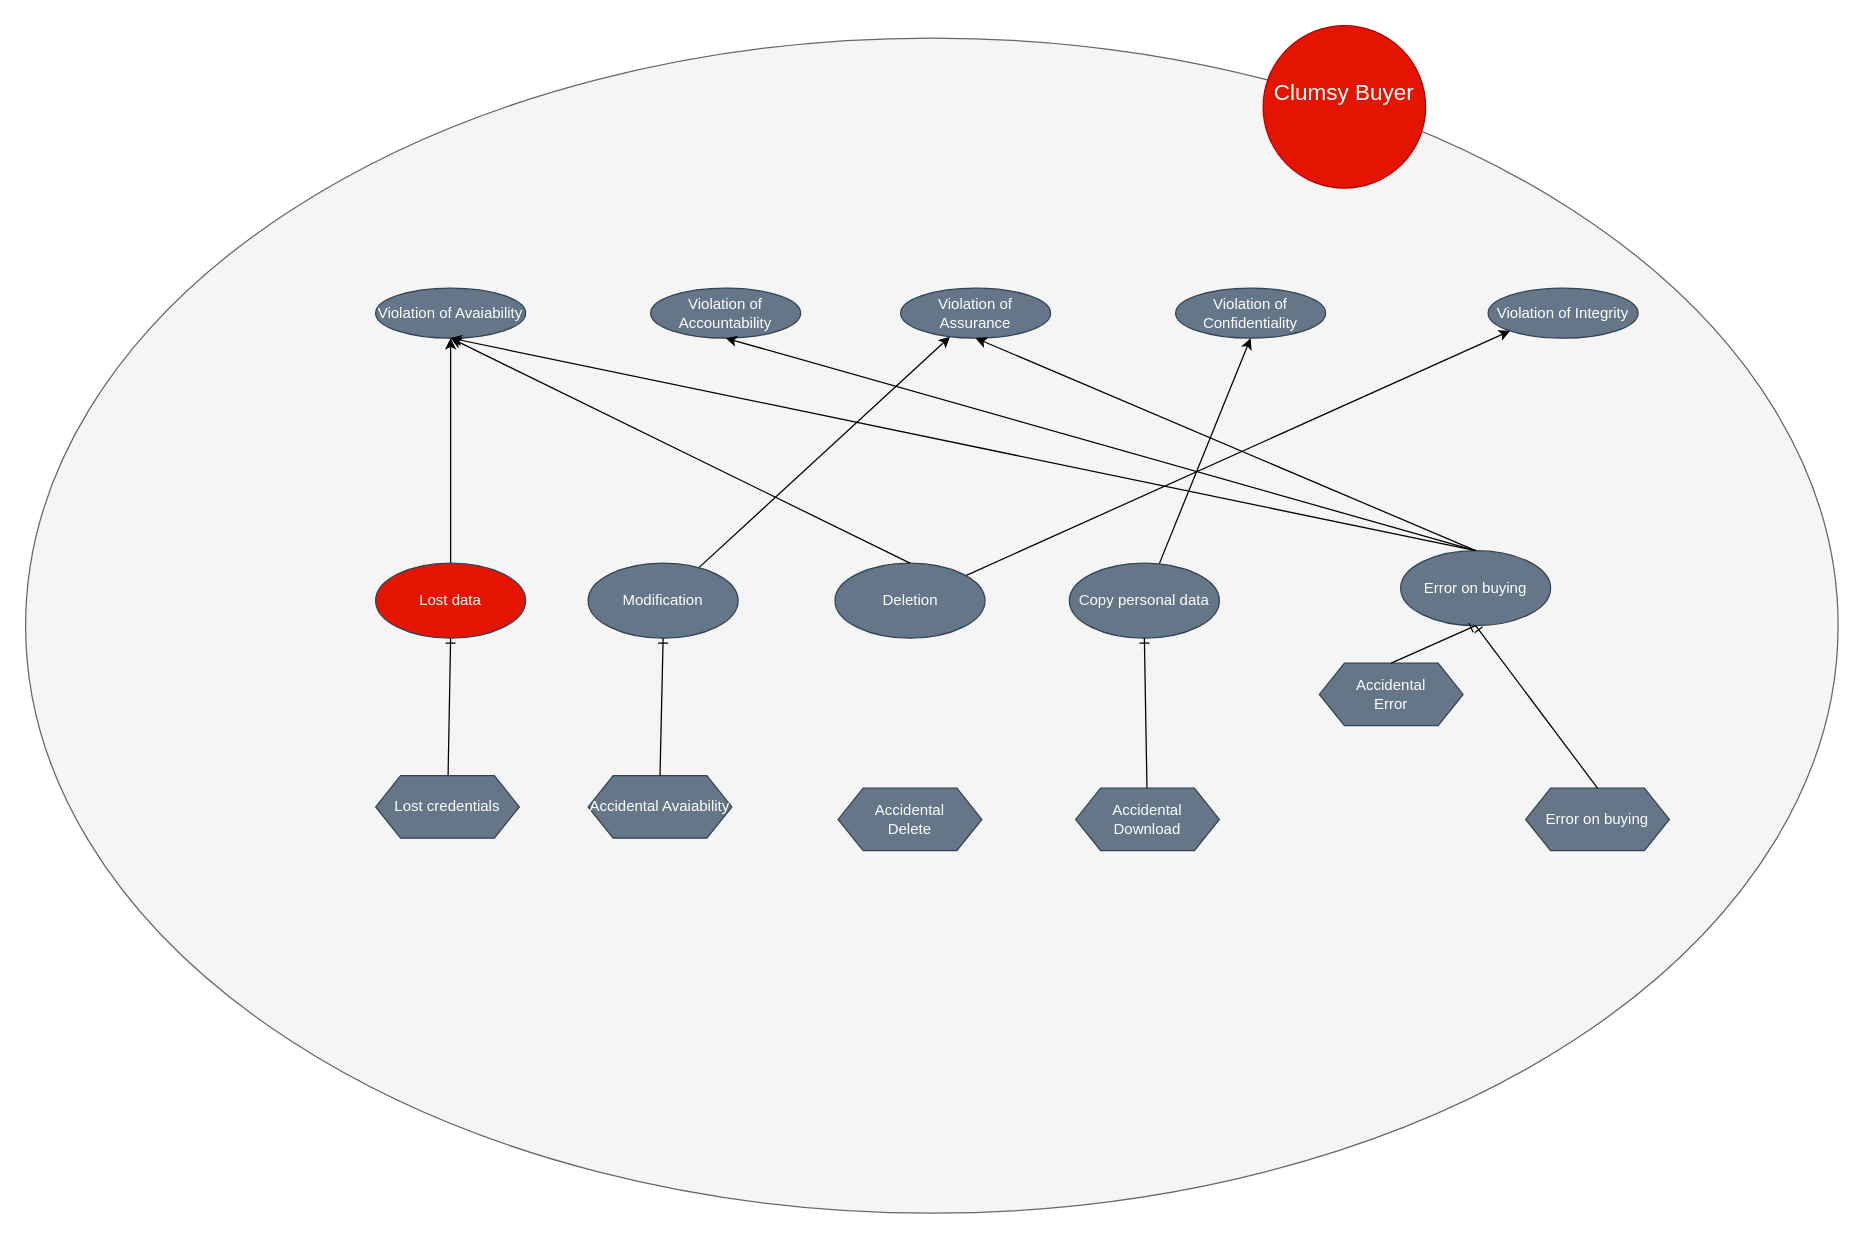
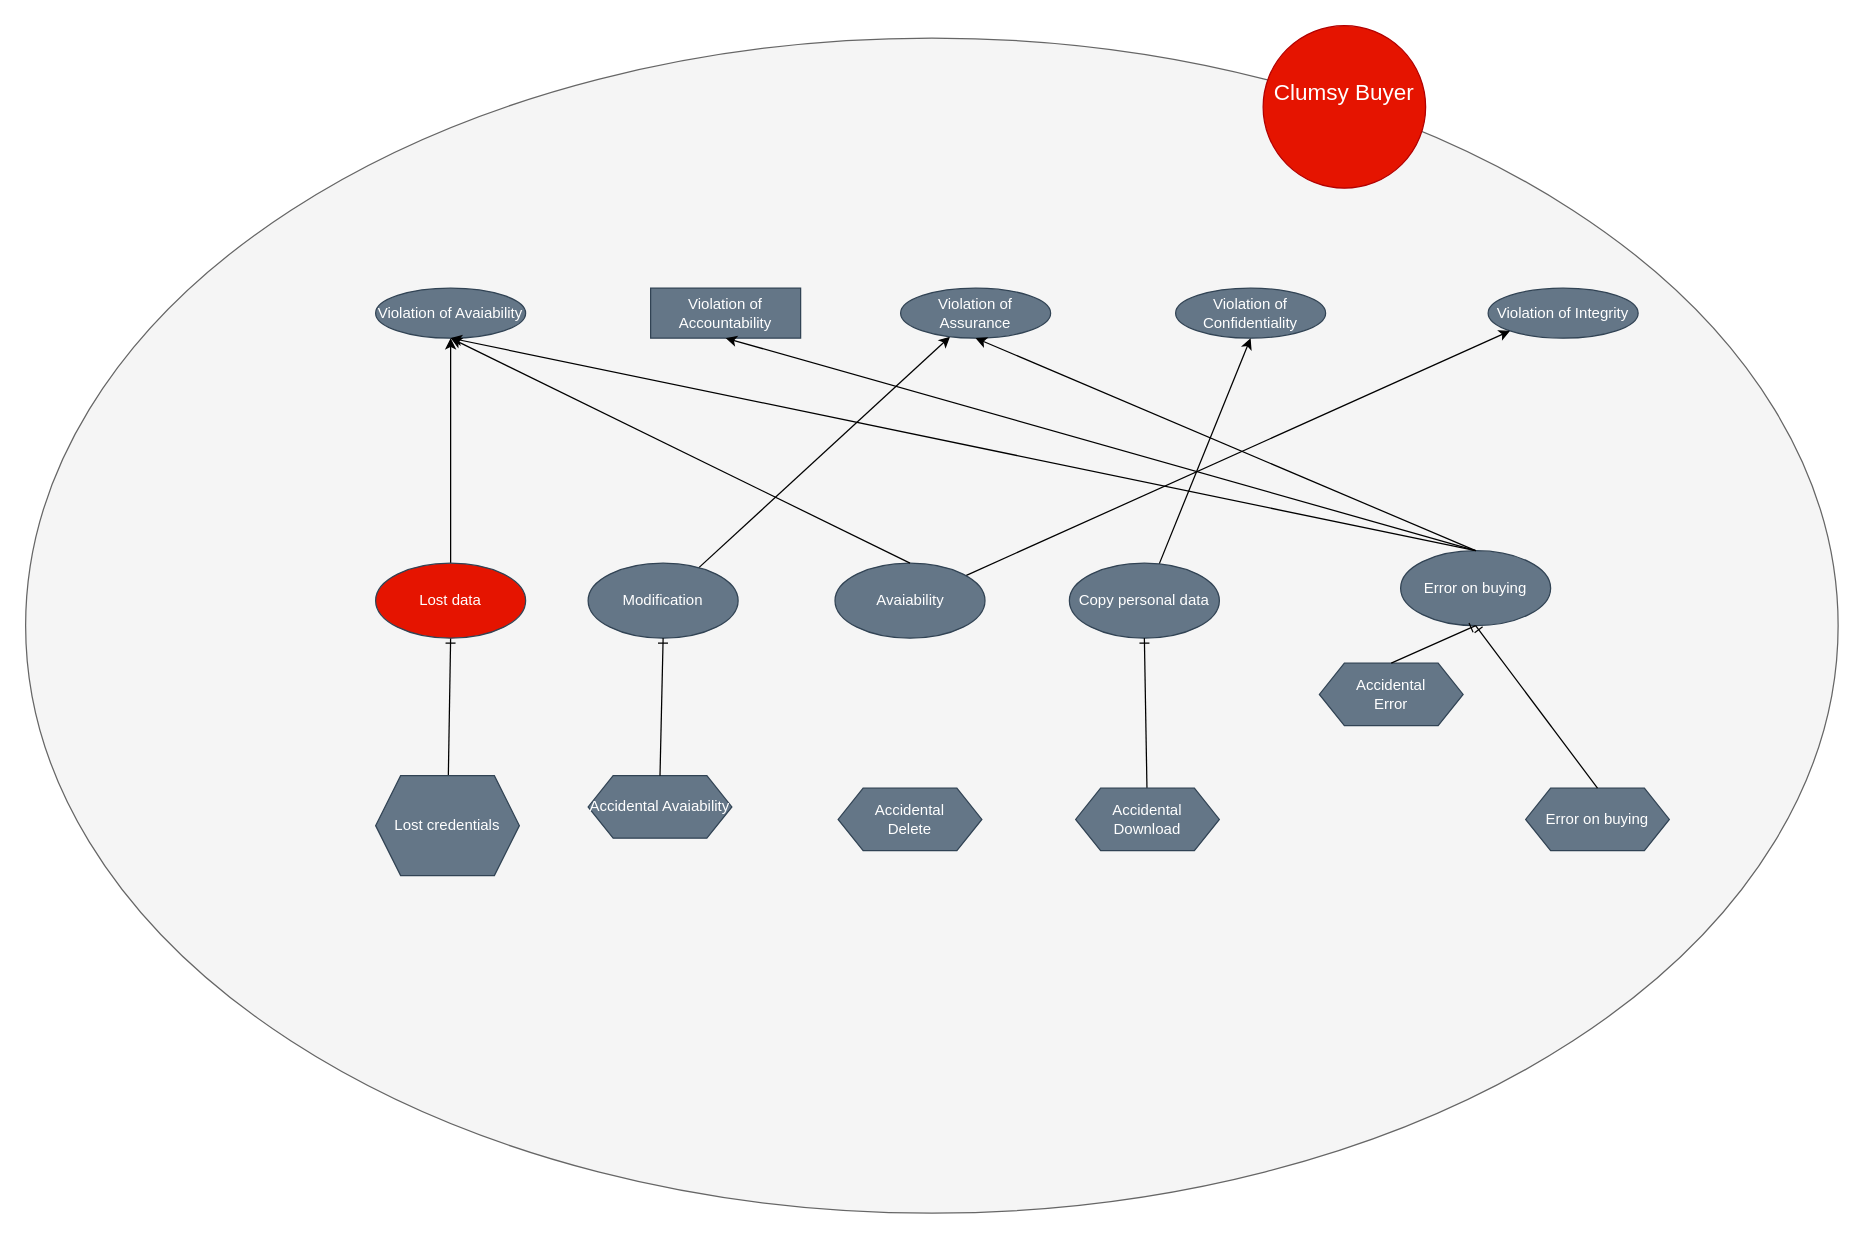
node "Violation of Accountability": shape ellipse -> rectangle
node "Deletion": label "Deletion" -> "Avaiability"
node "Lost credentials": size 144x63 -> 144x100
